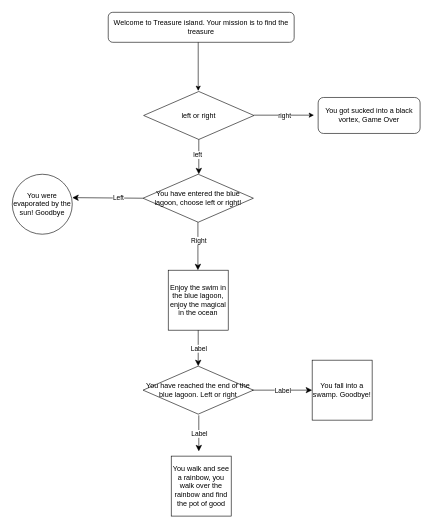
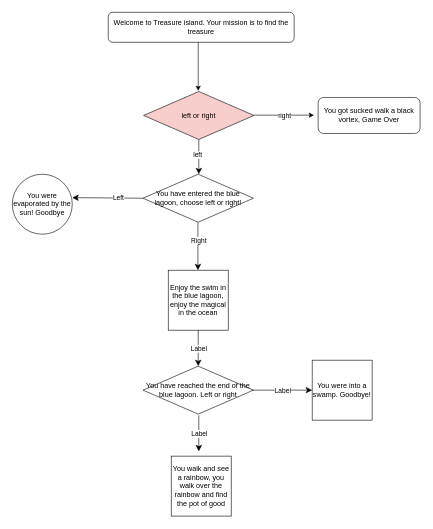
node "left or right": fillcolor #ffffff -> #f8cecc
node "You got sucked into a black vortex, Game Over": label "You got sucked into a black vortex, Game Over" -> "You got sucked walk a black vortex, Game Over"
node "You fall into a swamp. Goodbye!": label "You fall into a swamp. Goodbye!" -> "You were into a swamp. Goodbye!"
